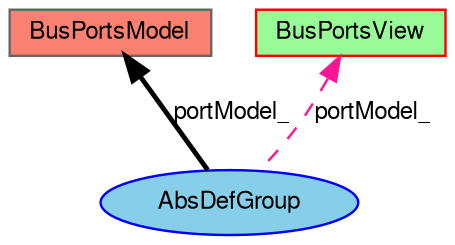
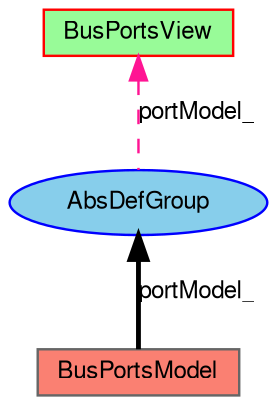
edge "AbsDefGroup" -> "BusPortsModel": reversed
